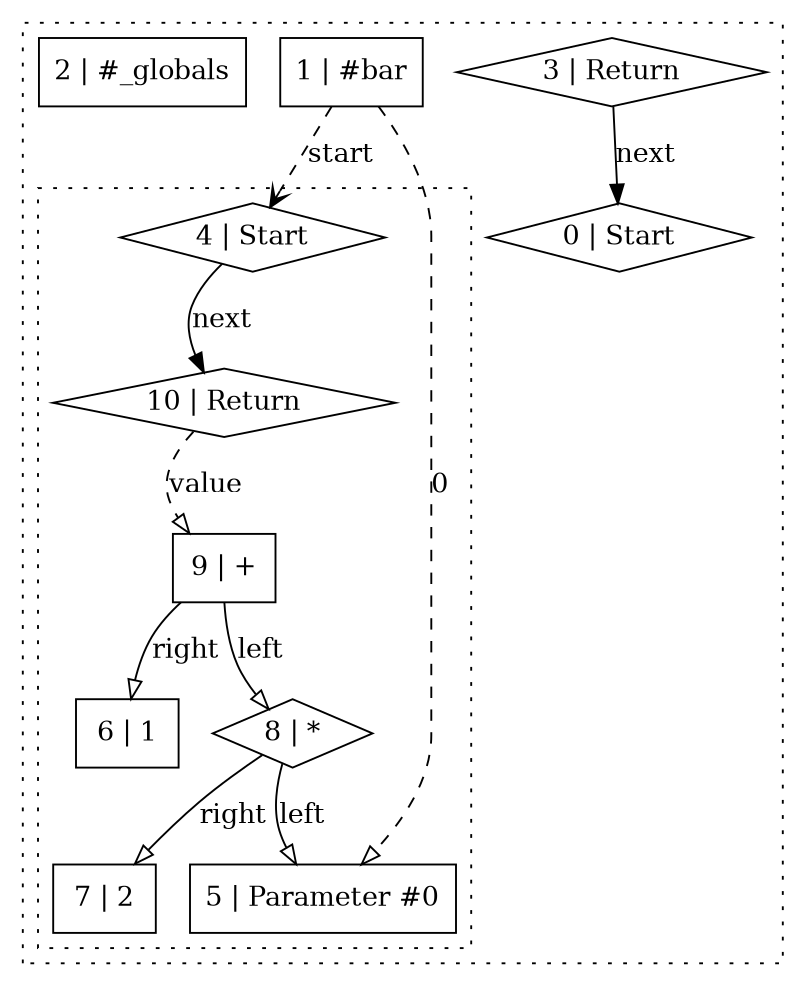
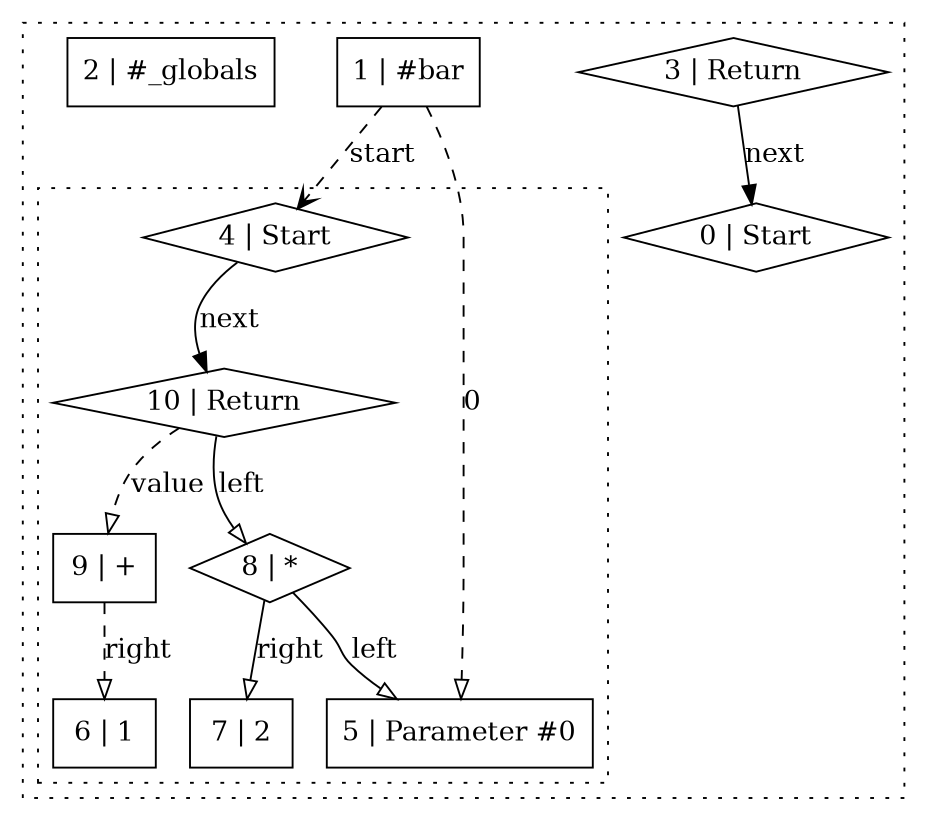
edge "9 | +" -> "6 | 1": style solid -> dashed
edge "9 | +" -> "8 | *": now "10 | Return" -> "8 | *"
